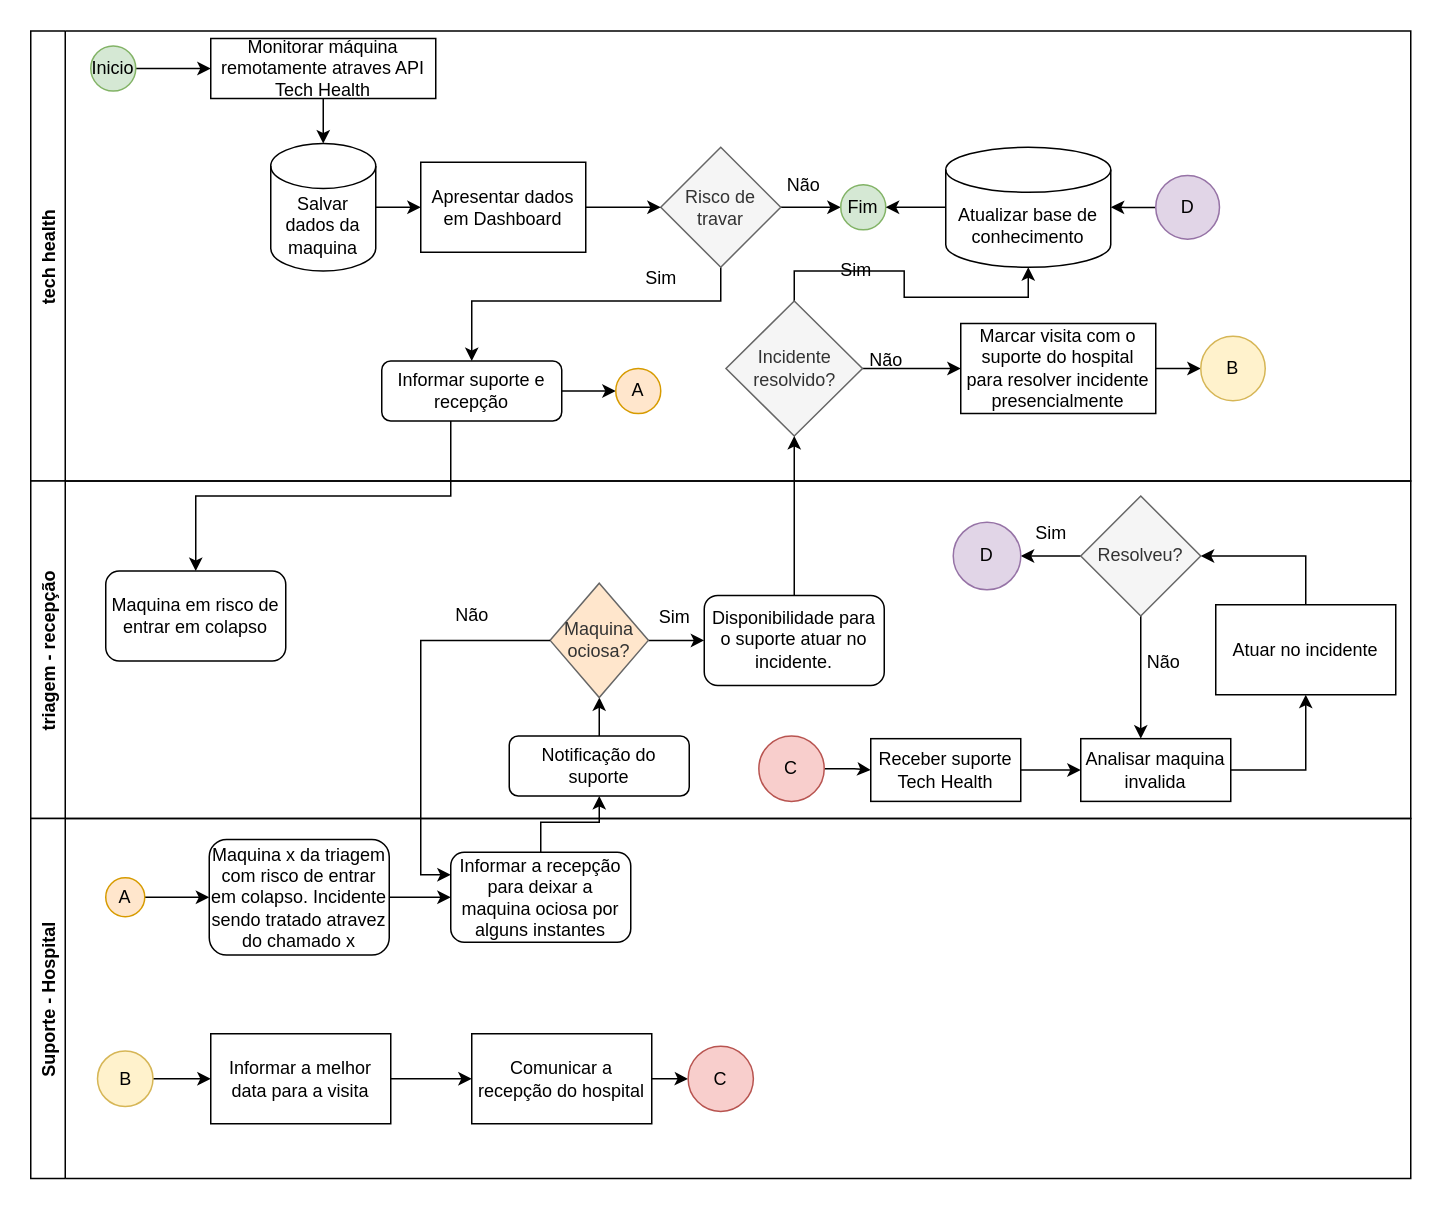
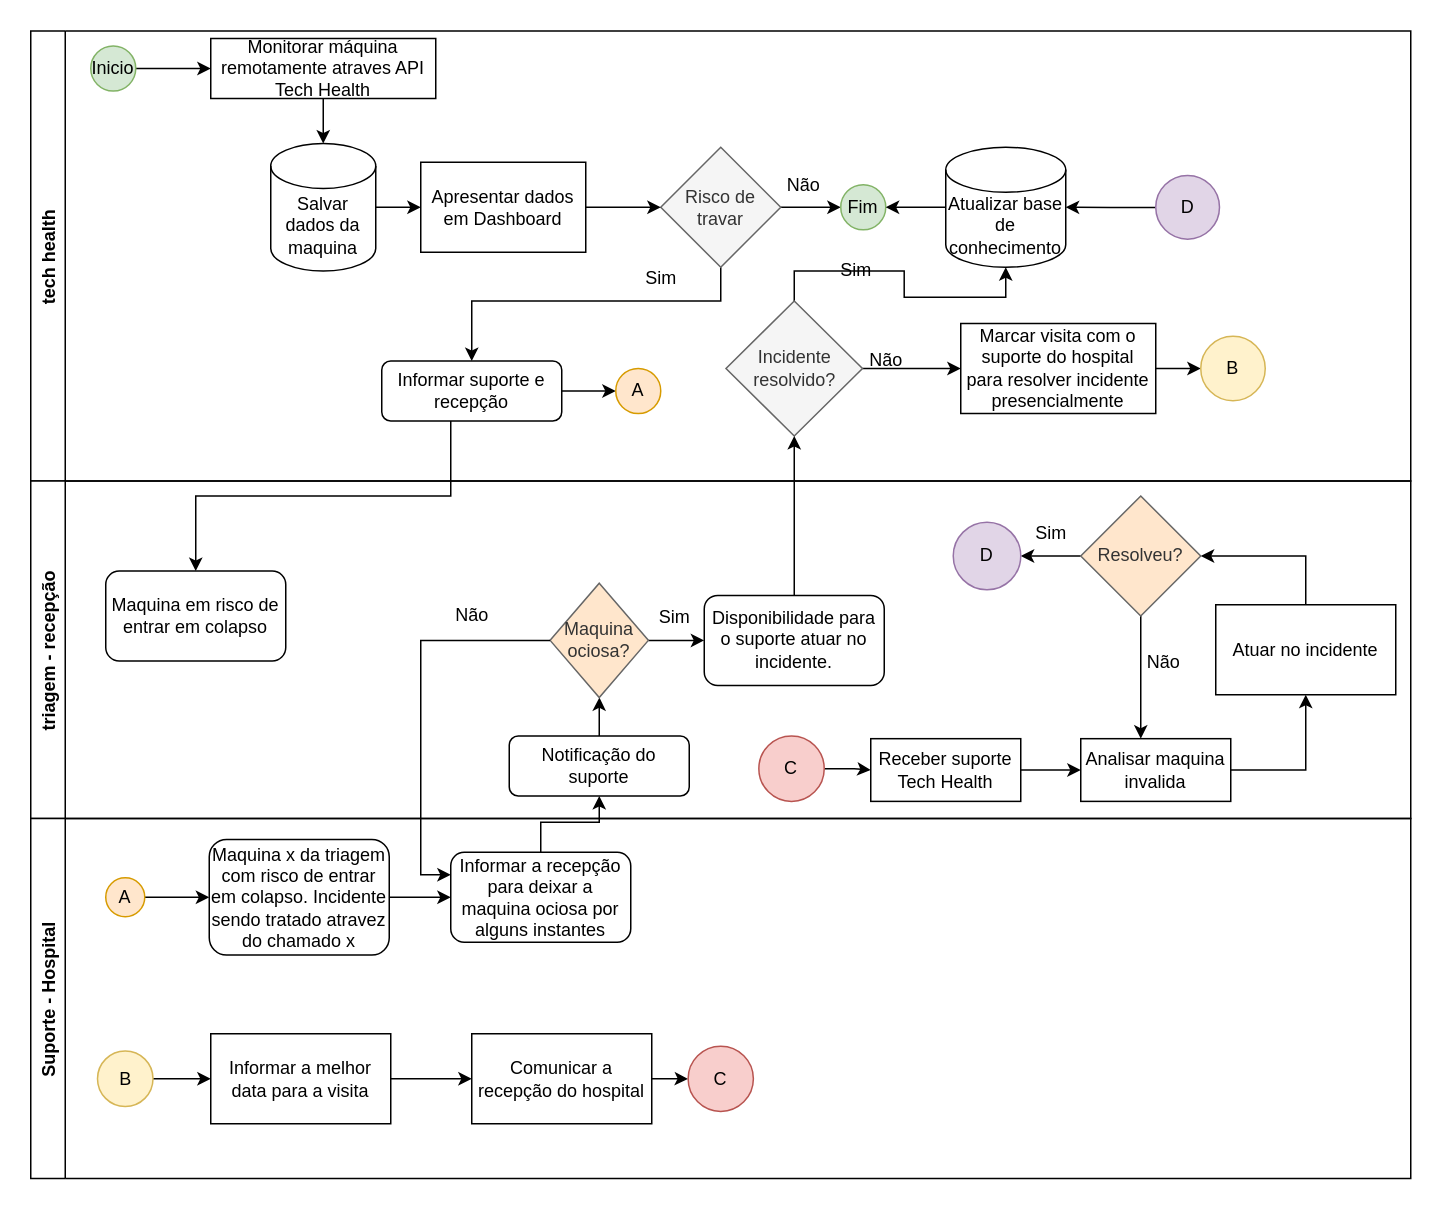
node "Atualizar base de conhecimento": size 165x120 -> 120x120
node "Resolveu?": fillcolor #f5f5f5 -> #ffe6cc
